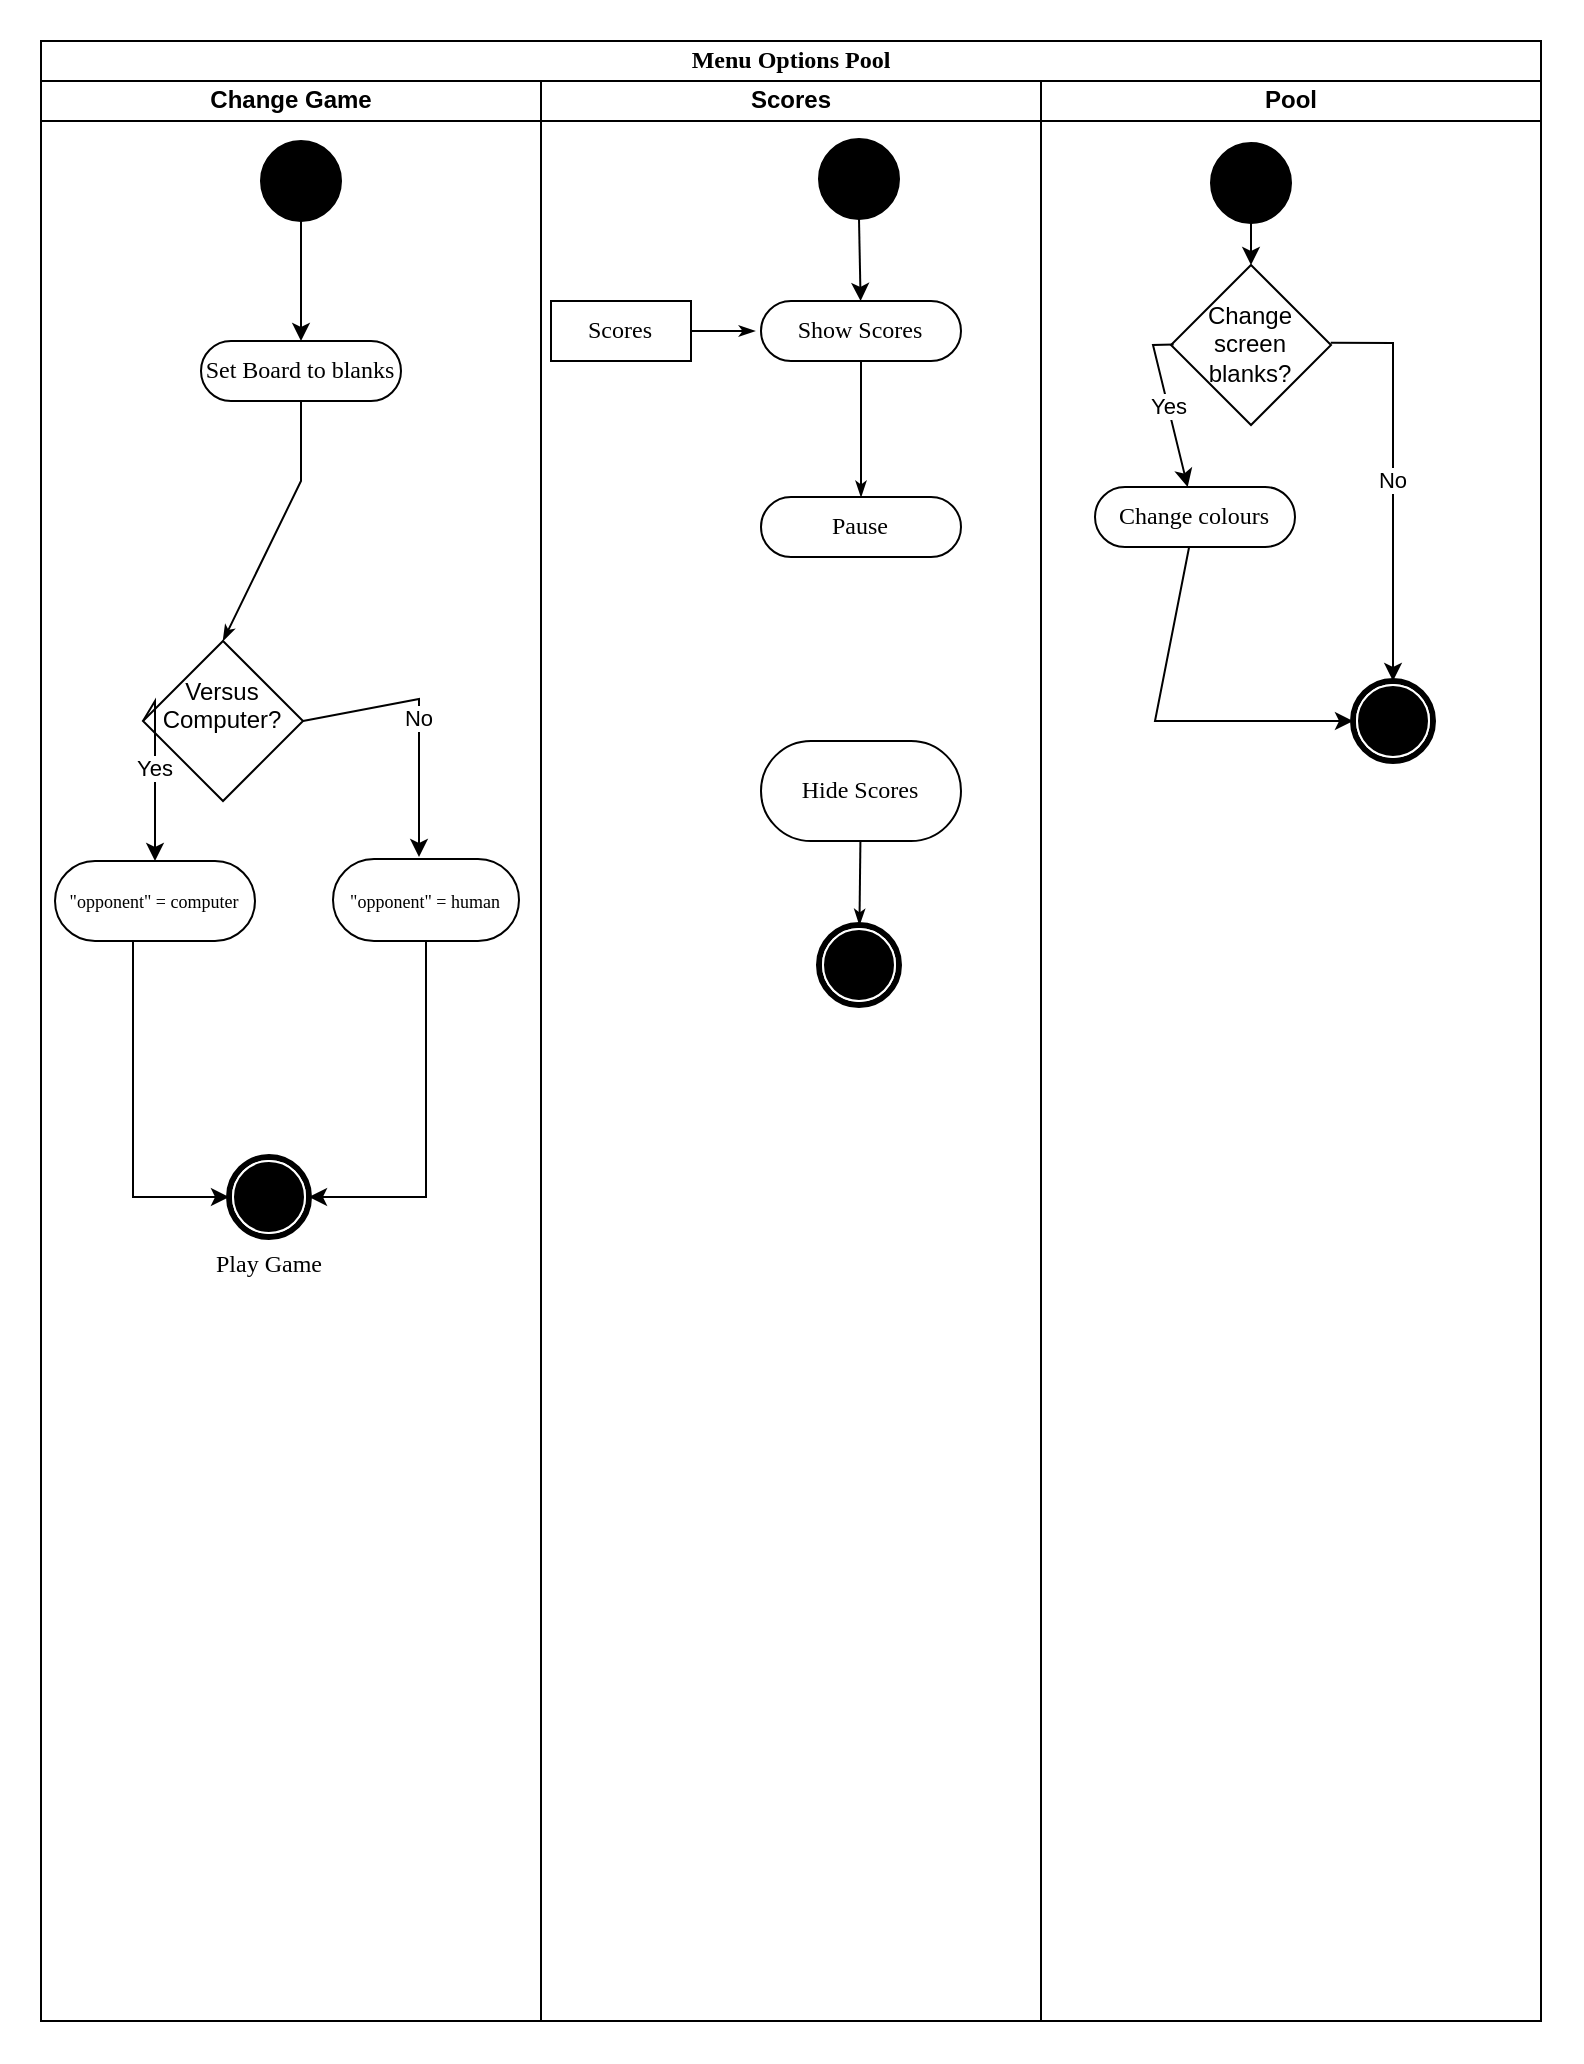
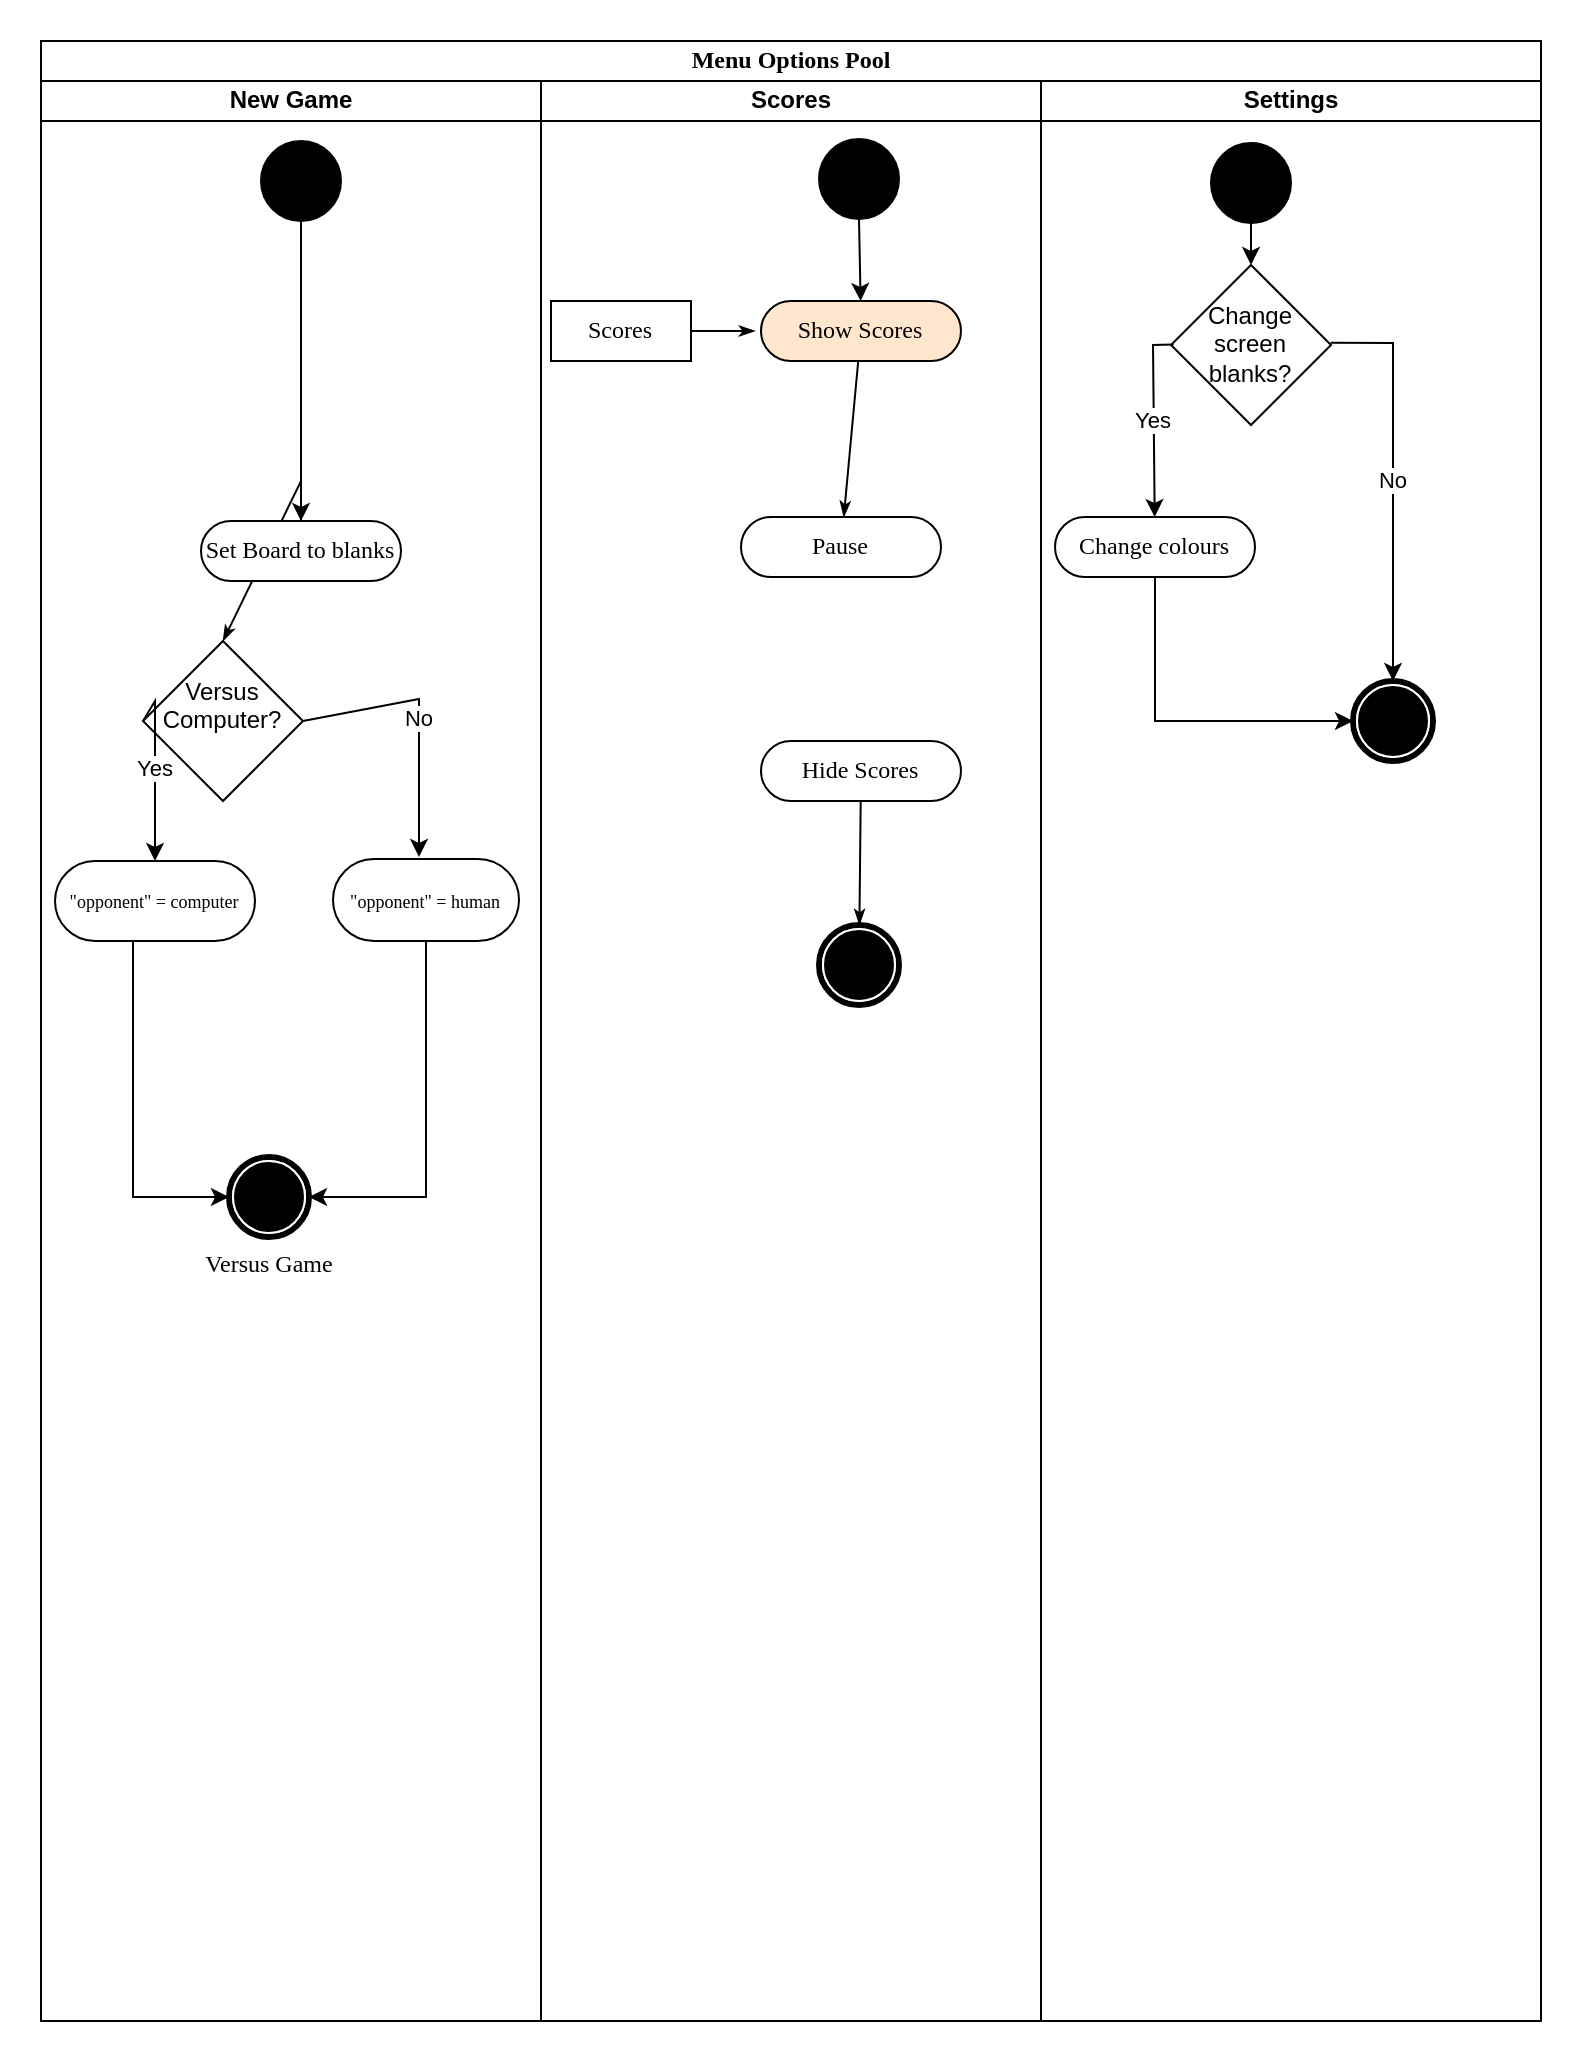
node "Change Game": label "Change Game" -> "New Game"
node "Pool": label "Pool" -> "Settings"
node "Show Scores": fillcolor #ffffff -> #ffe6cc
node "Set Board to blanks": moved (301, 371) -> (301, 551)
node "Change colours": moved (1195, 517) -> (1155, 547)
node "Pause": moved (861, 527) -> (841, 547)
node "Hide Scores": size 200x100 -> 200x60
node "Play Game": label "Play Game" -> "Versus Game"
